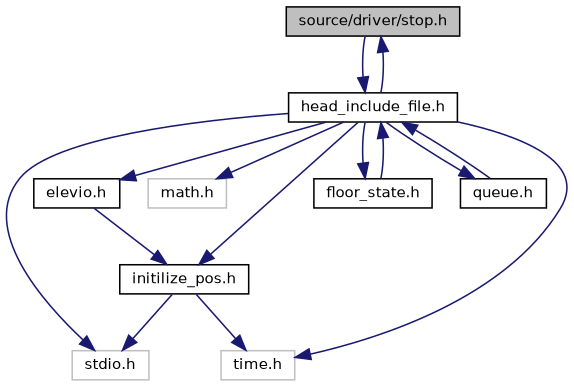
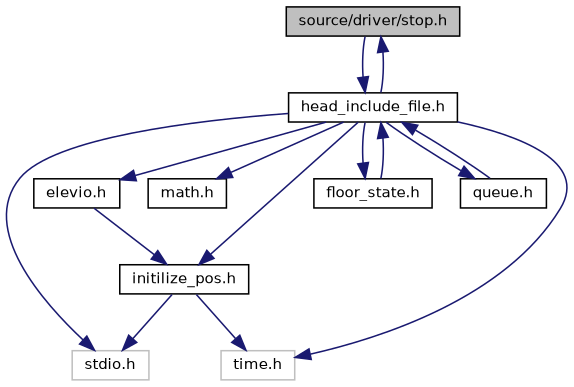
node "math.h": color grey75 -> black
